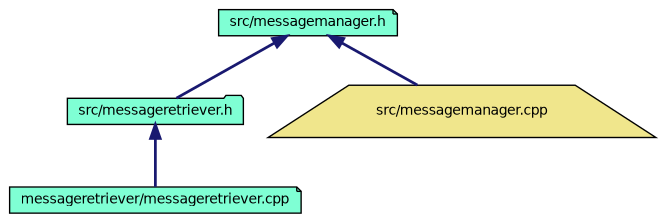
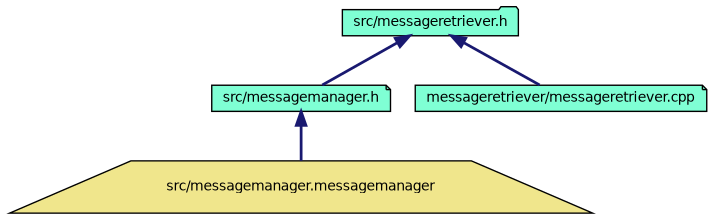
edge "src/messageretriever.h" -> "src/messagemanager.h": reversed
node "src/messagemanager.cpp": label "src/messagemanager.cpp" -> "src/messagemanager.messagemanager"
